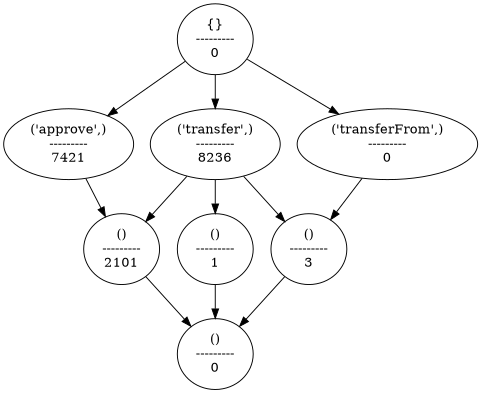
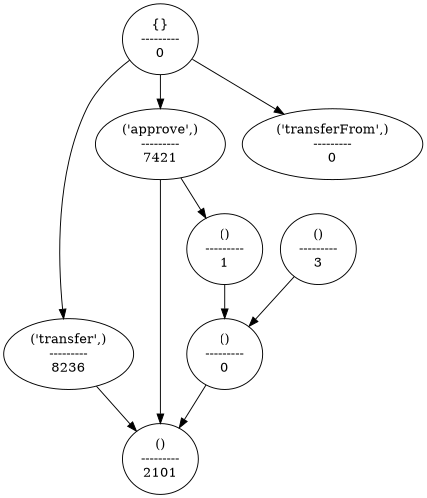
edge "('transfer',) --------- 8236" -> "() --------- 1": now "('approve',) --------- 7421" -> "() --------- 1"
edge "('transfer',) --------- 8236" -> "() --------- 3": removed
edge "('transferFrom',) --------- 0" -> "() --------- 3": removed
edge "() --------- 2101" -> "() --------- 0": reversed
